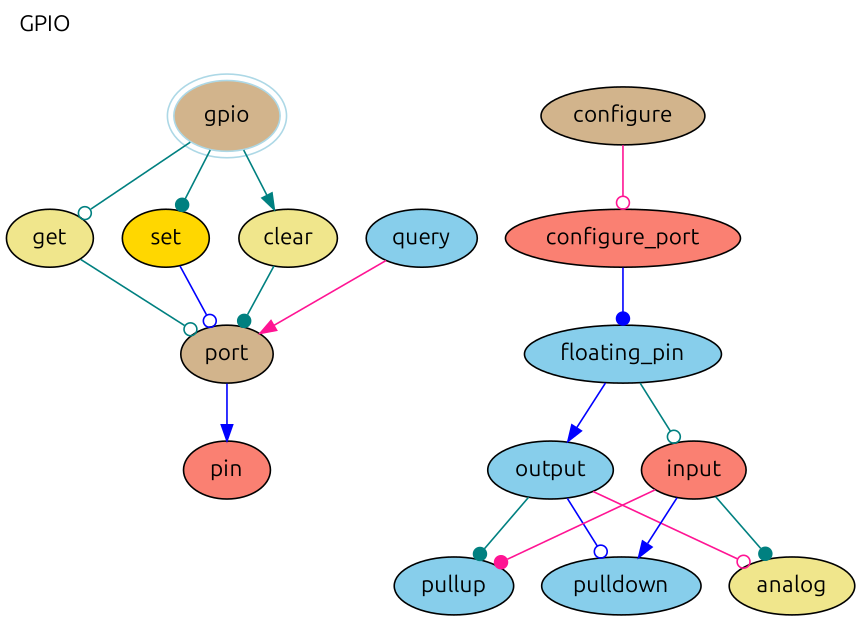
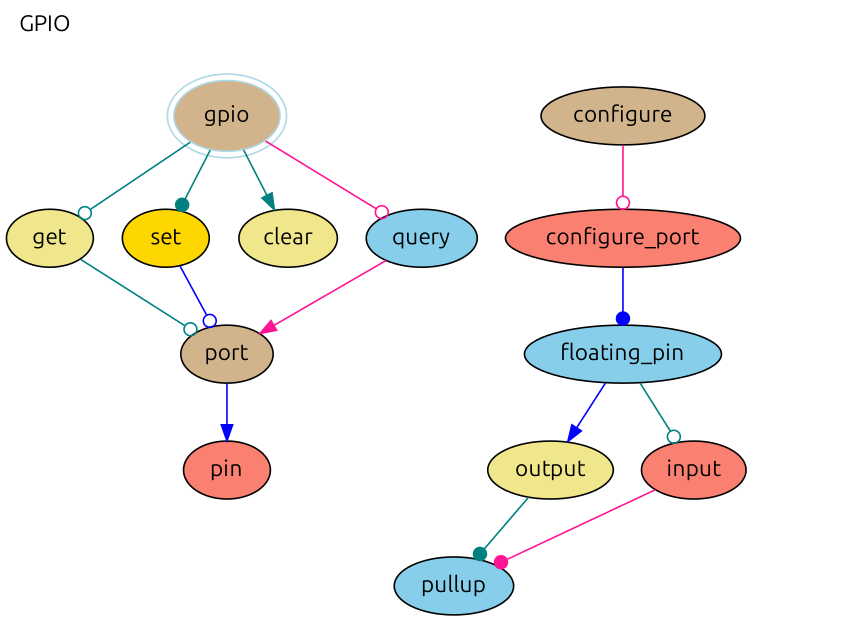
edge "gpio" -> "query": added
edge "clear" -> "port": removed
node "output": fillcolor skyblue -> khaki
node "pulldown": removed
node "analog": removed
